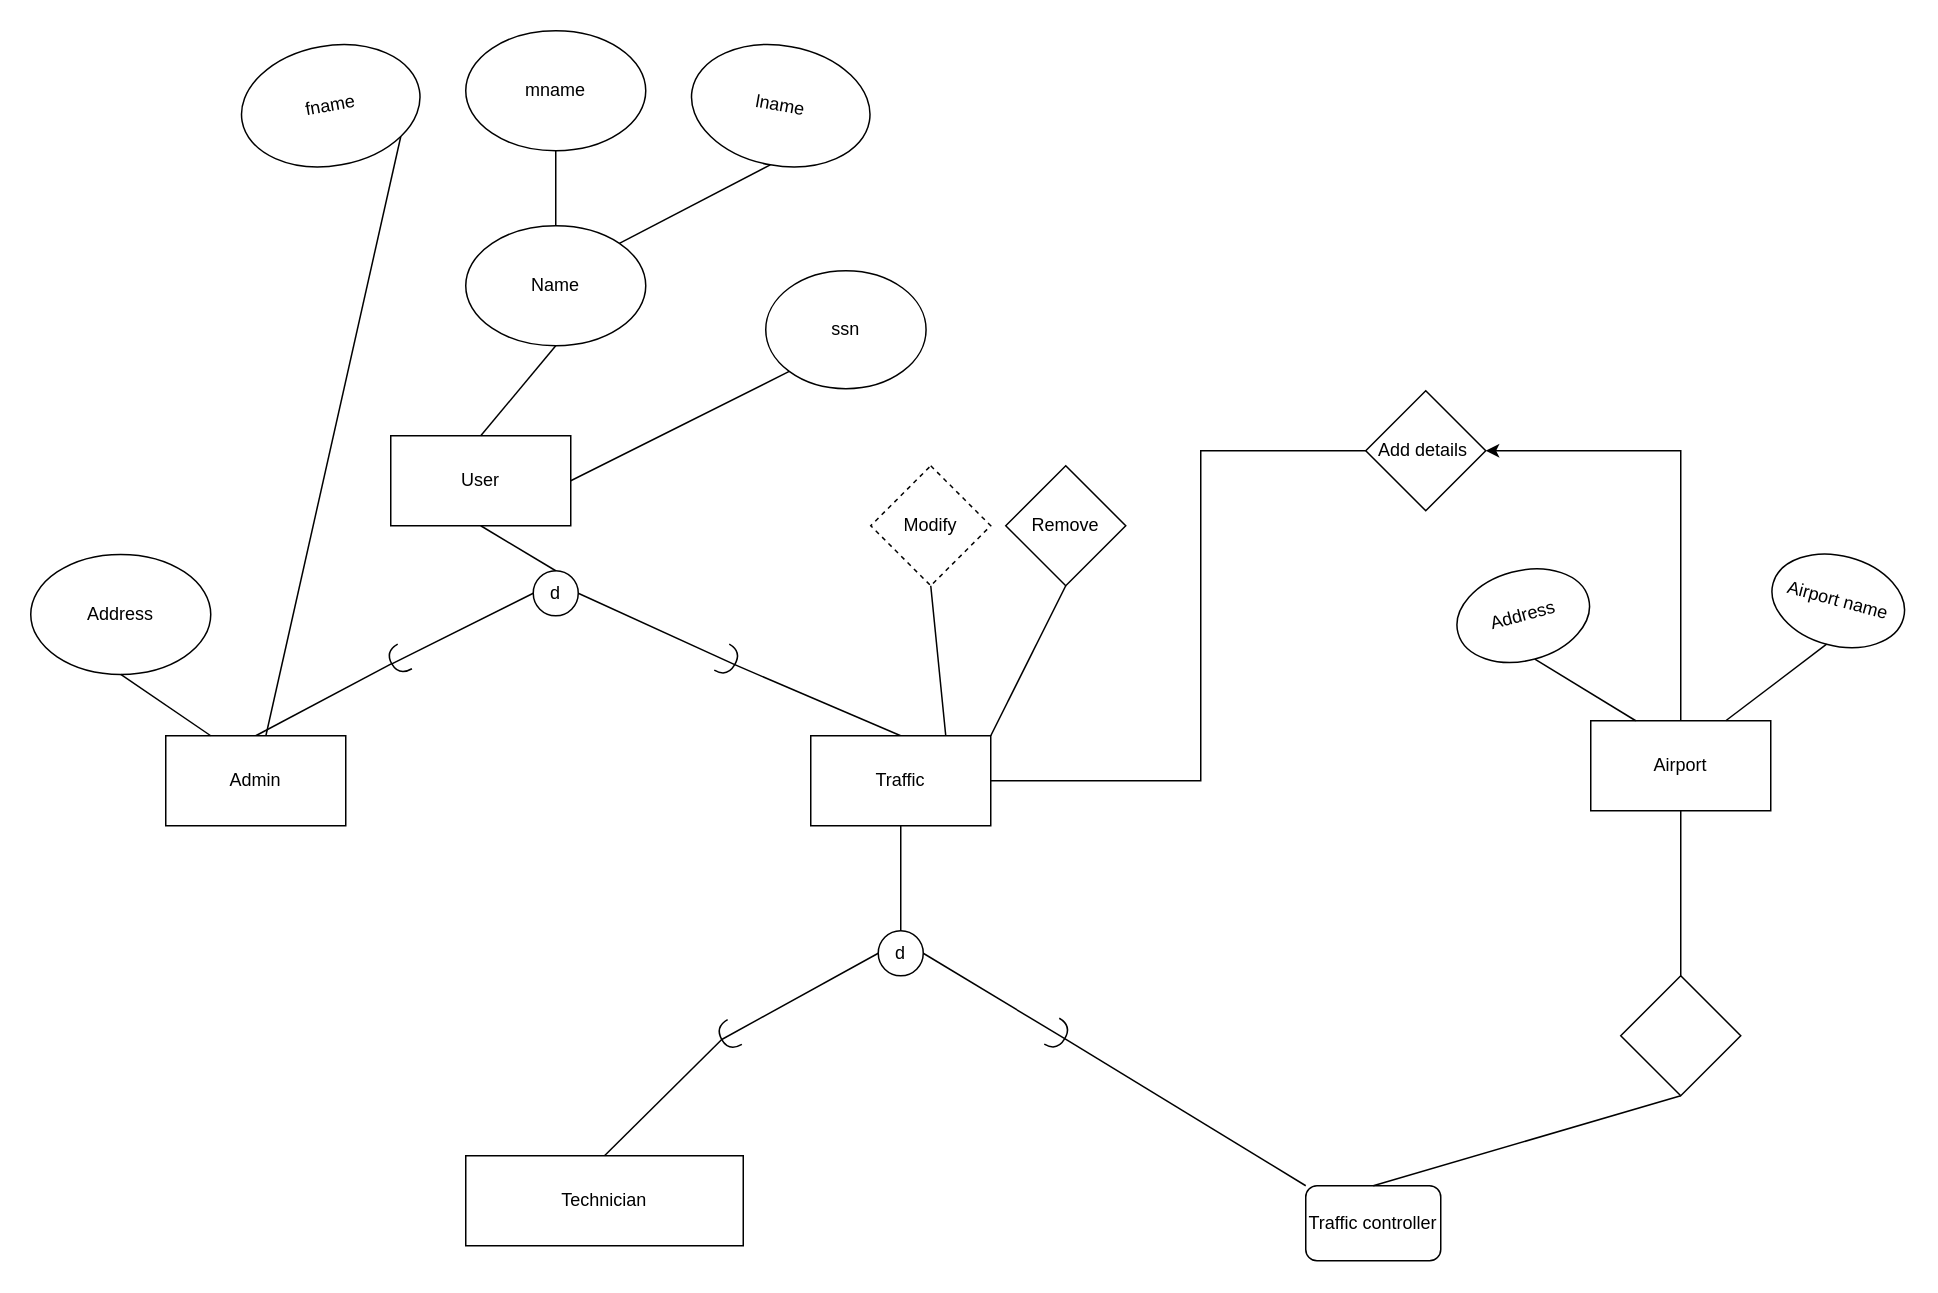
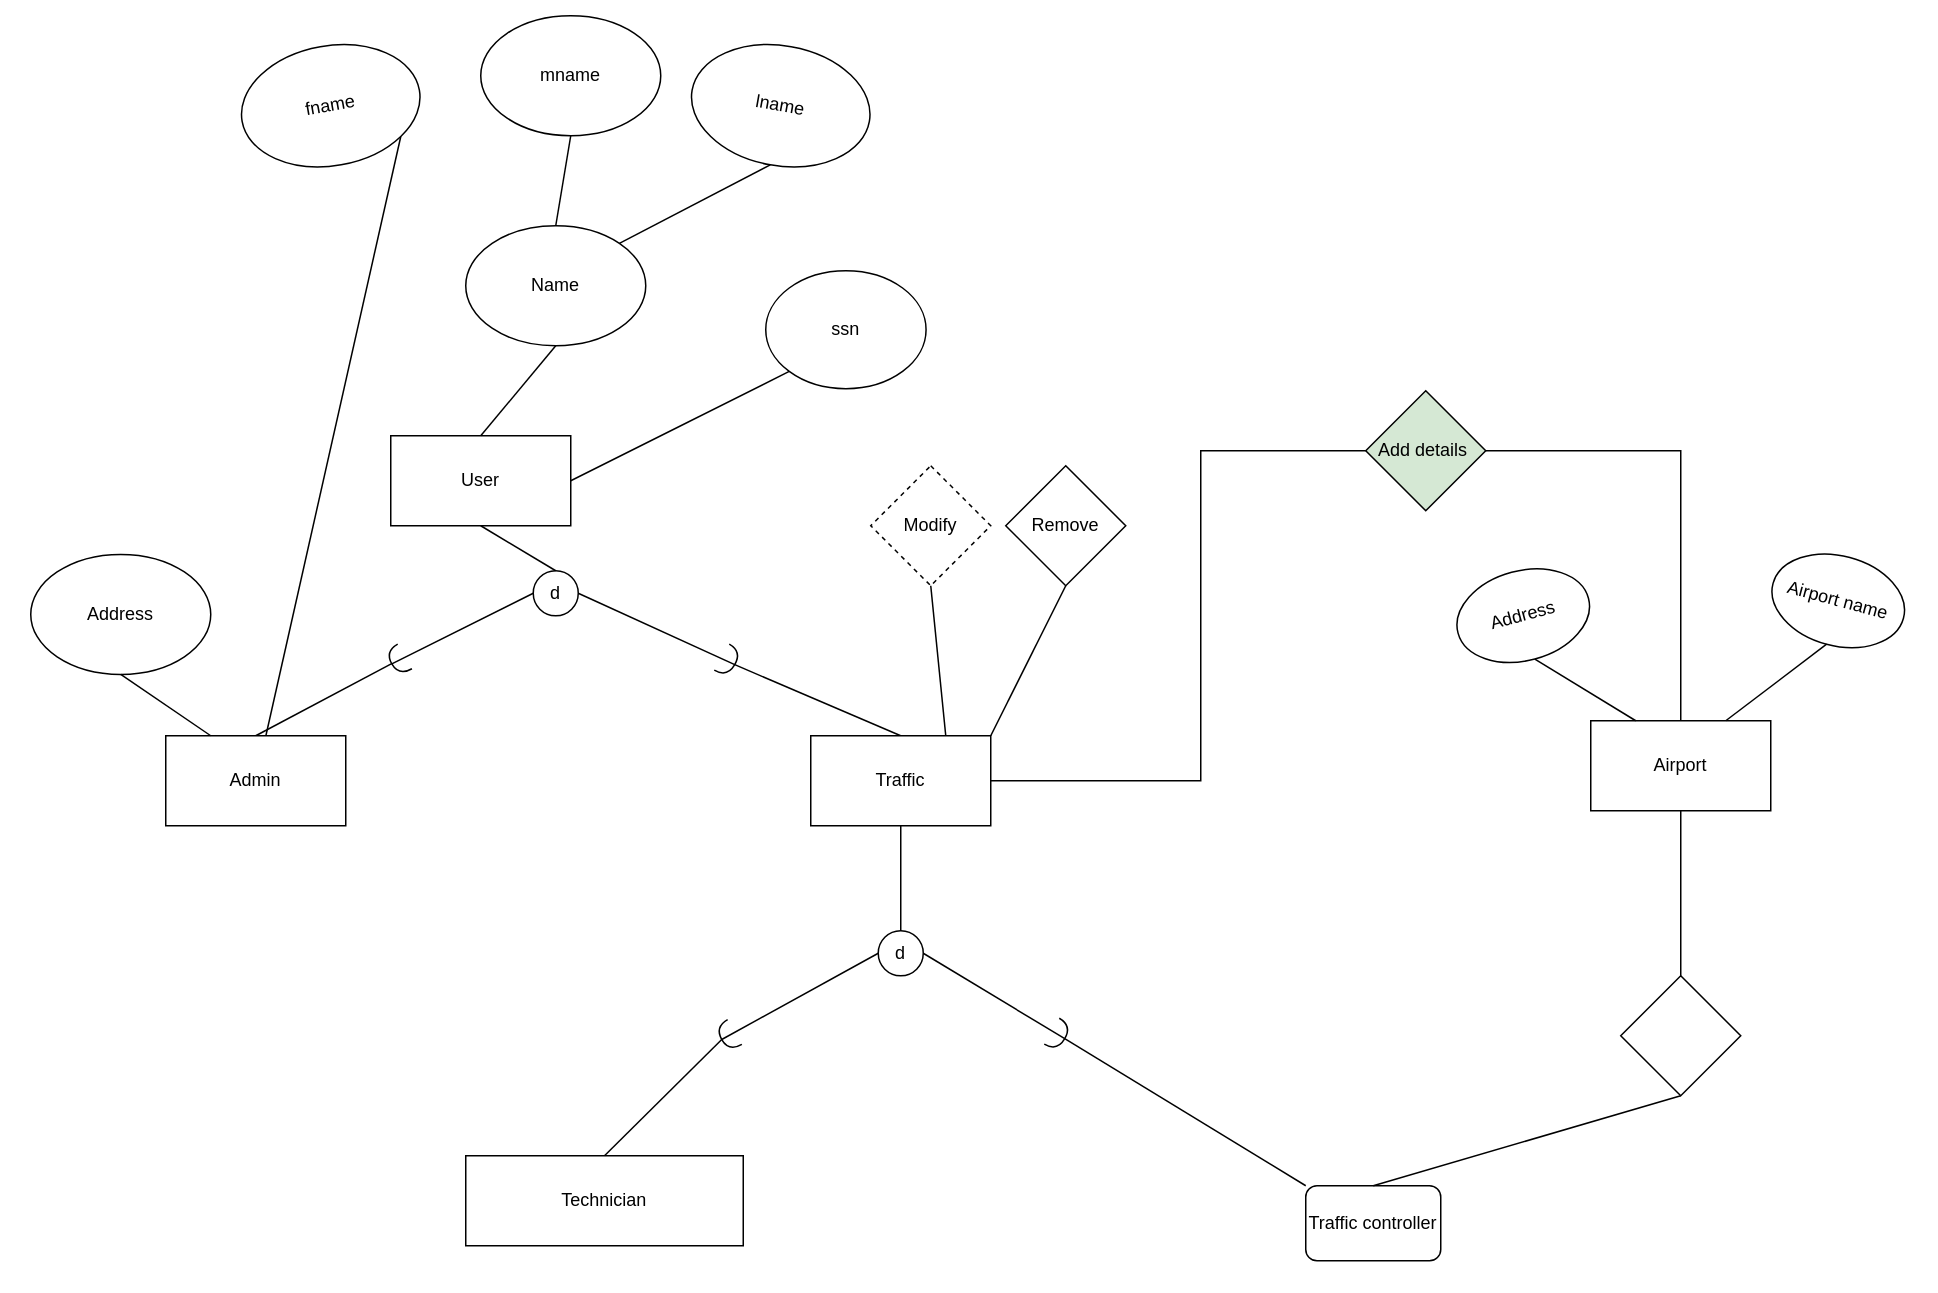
node "mname": moved (556, 91) -> (571, 76)
node "Add details": fillcolor #ffffff -> #d5e8d4
edge "Airport" -> "Add details": arrowhead classic -> none
